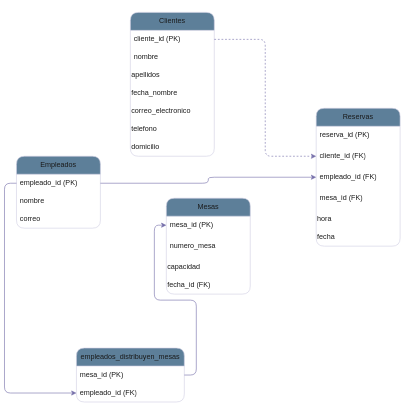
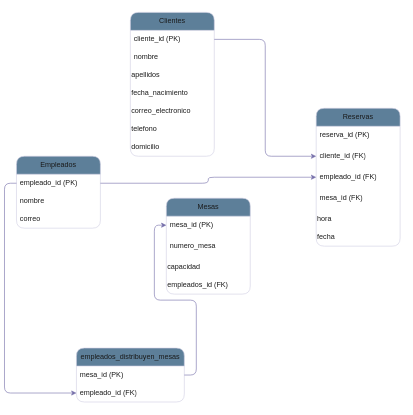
node "fecha_nombre": label "fecha_nombre" -> "fecha_nacimiento"
edge "cliente_id (PK)" -> "cliente_id (FK)": style dashed -> solid
node "fecha_id (FK)": label "fecha_id (FK)" -> "empleados_id (FK)"
